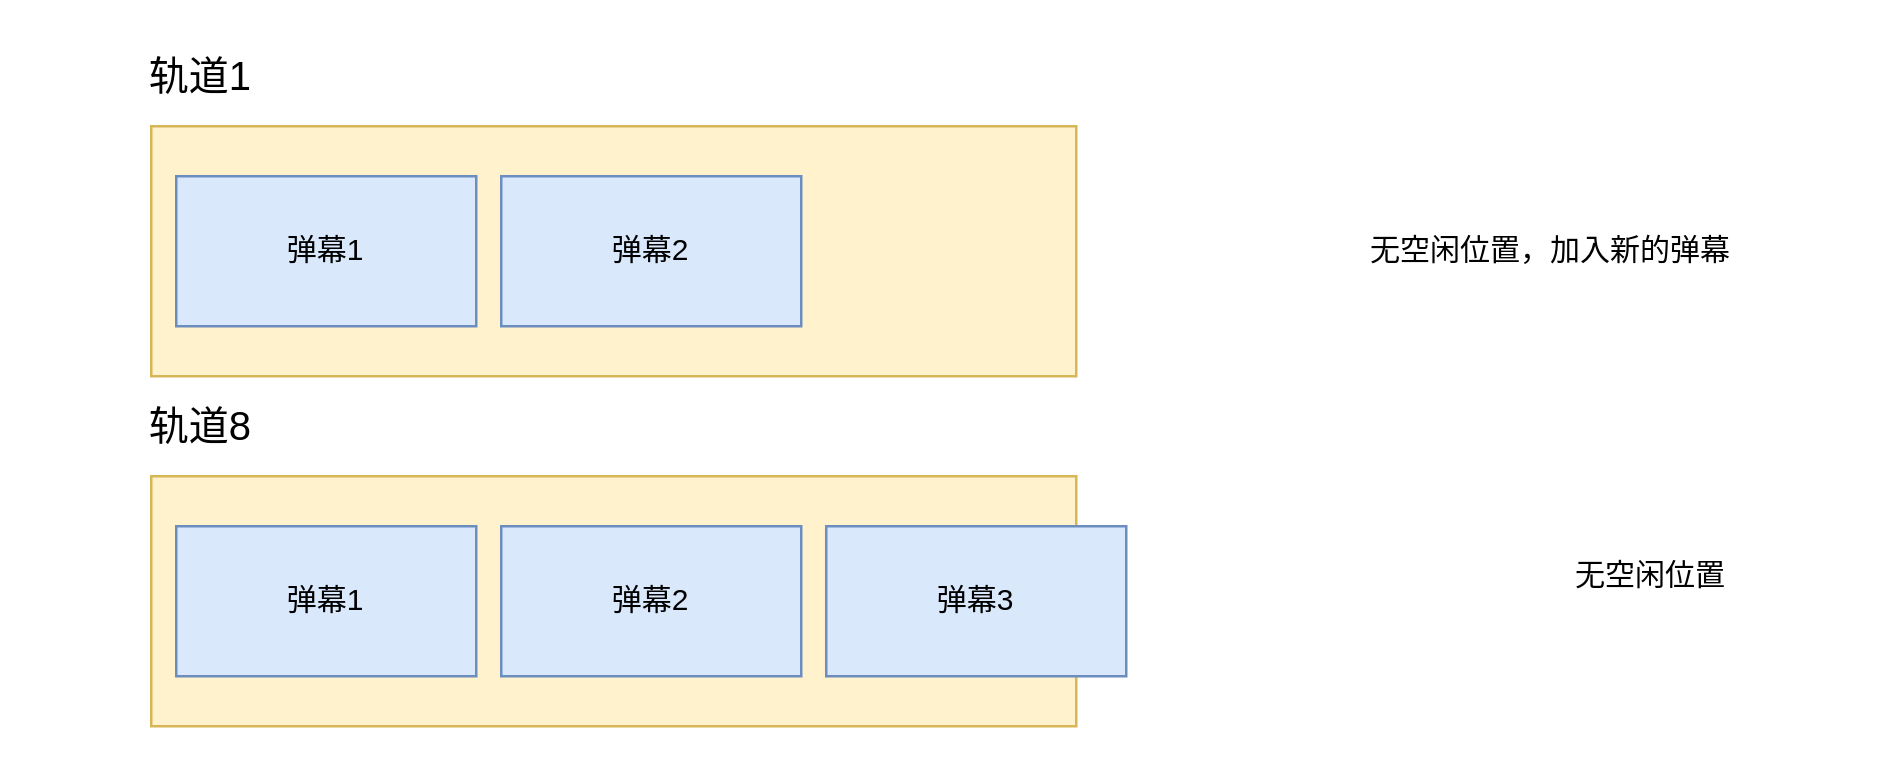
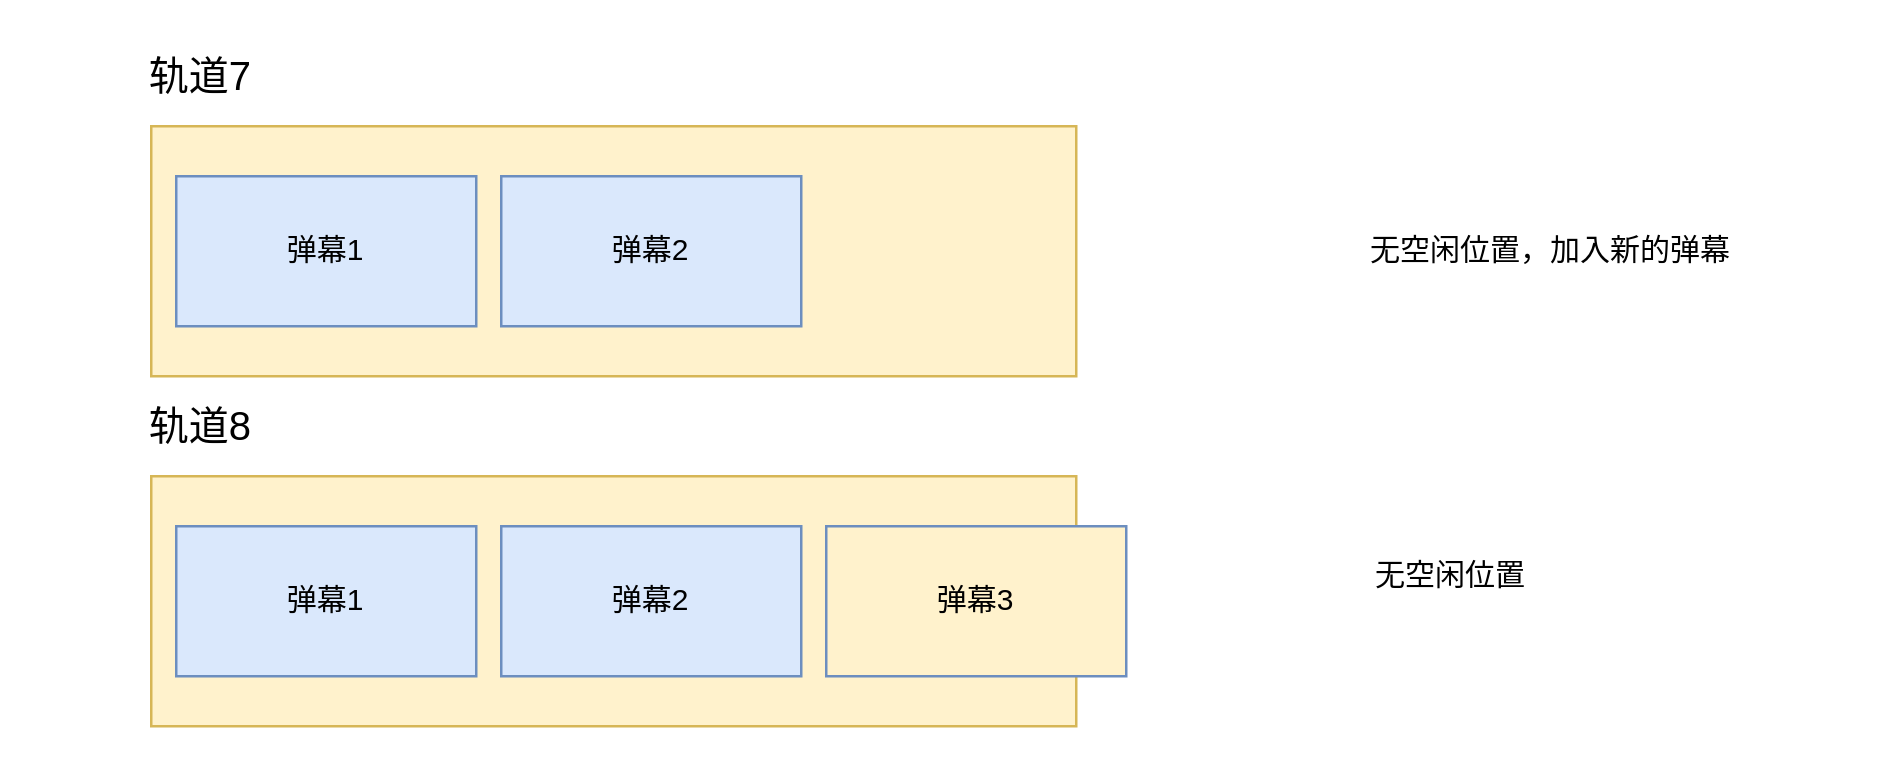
node "轨道1": label "轨道1" -> "轨道7"
node "无空闲位置": moved (1651, 576) -> (1451, 576)
node "弹幕3": fillcolor #dae8fc -> #fff2cc
